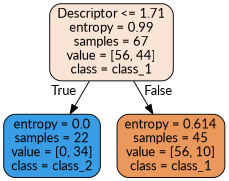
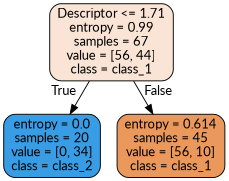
node "entropy = 0.0 samples = 22 value = [0, 34] class = class_2": label "entropy = 0.0 samples = 22 value = [0, 34] class = class_2" -> "entropy = 0.0 samples = 20 value = [0, 34] class = class_2"
